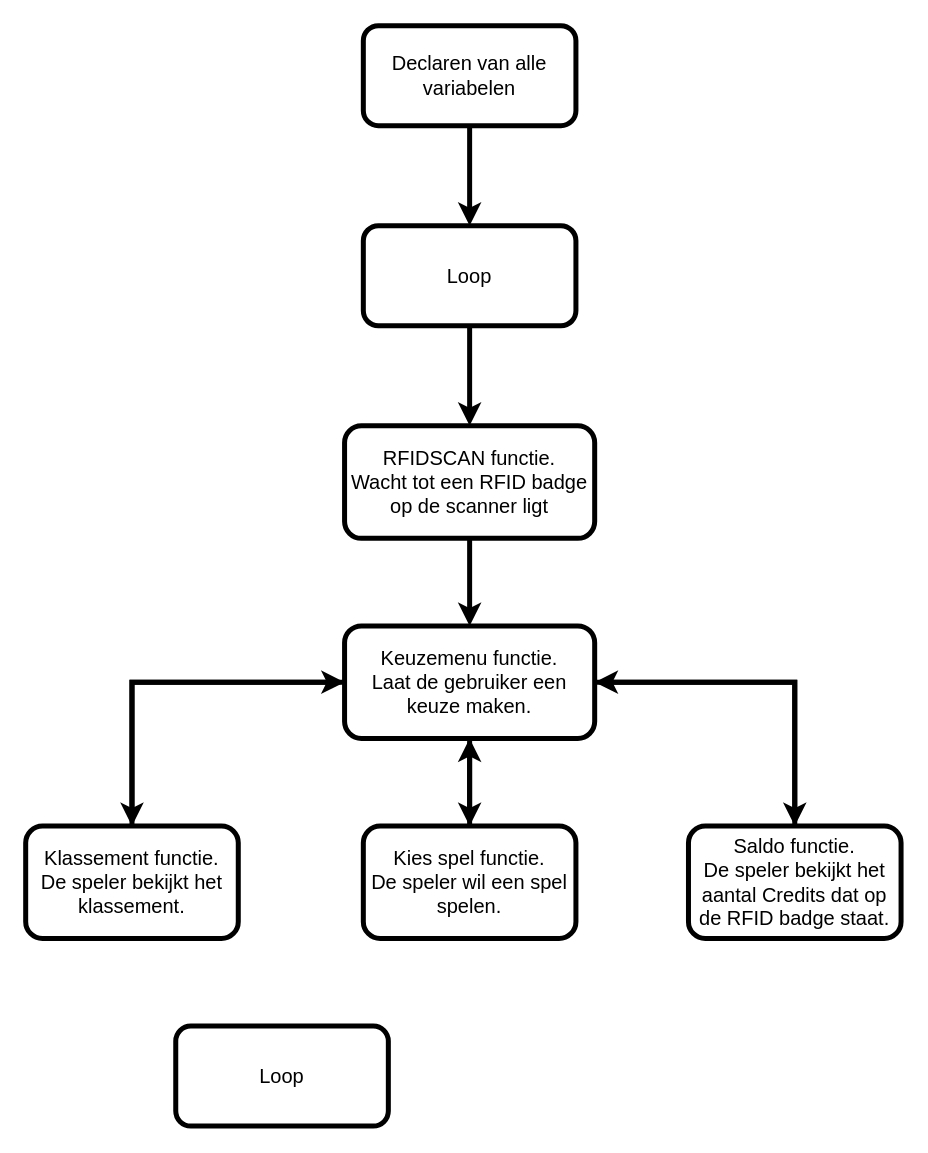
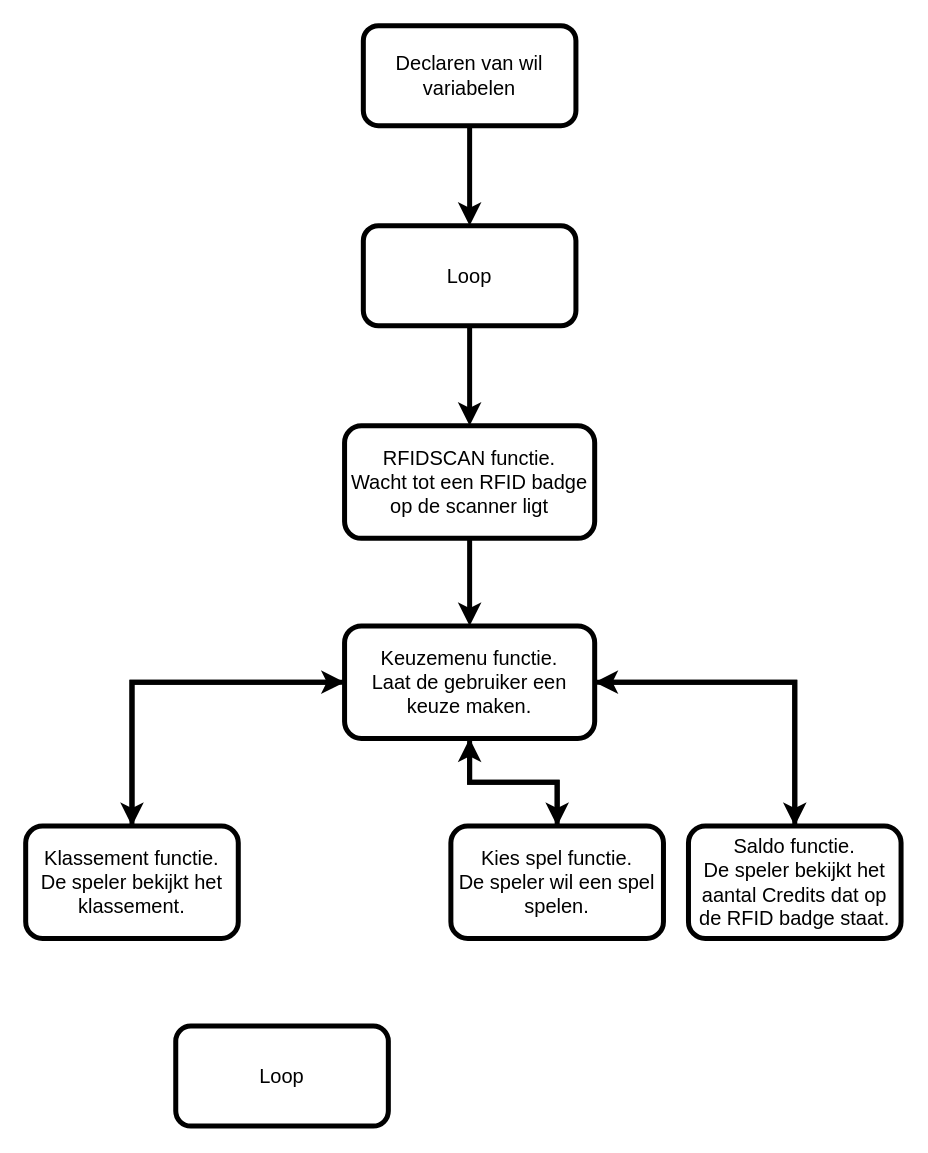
node "Declaren van alle variabelen": label "Declaren van alle variabelen" -> "Declaren van wil variabelen"
node "Kies spel functie. De speler wil een spel spelen.": moved (469, 882) -> (557, 882)
